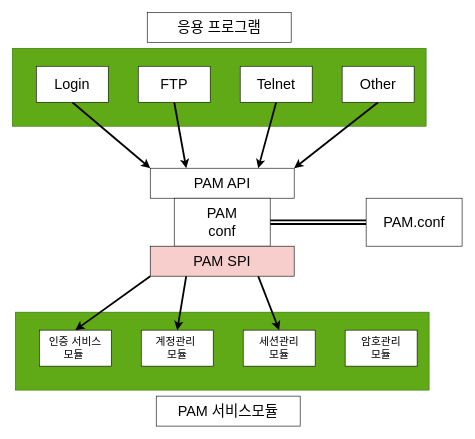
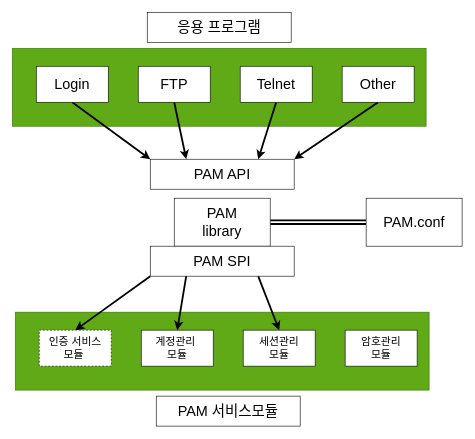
node "PAM API": moved (222, 183) -> (222, 174)
node "PAM conf": label "PAM conf" -> "PAM library"
node "PAM SPI": fillcolor #f8cecc -> #ffffff
node "인증 서비스 모듈": style solid -> dashed
